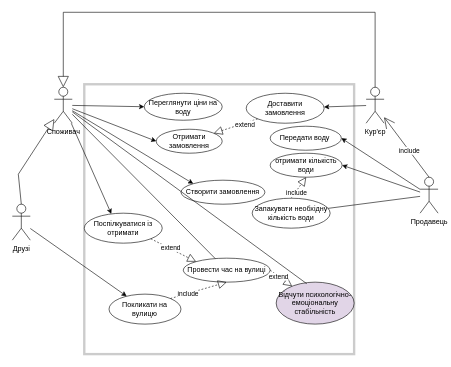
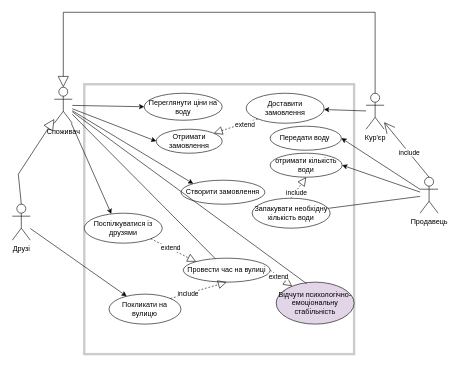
node "Кур'єр": moved (375, 105) -> (375, 111)
node "Поспілкуватися із отримати": label "Поспілкуватися із отримати" -> "Поспілкуватися із друзями"
